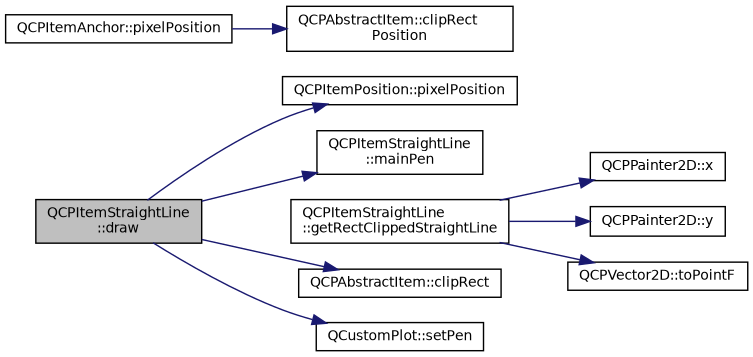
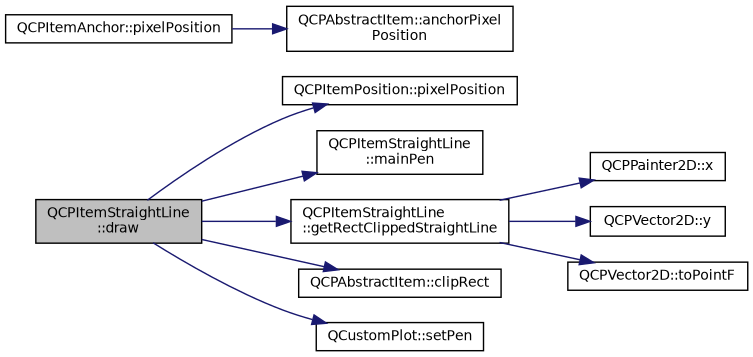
node "QCPAbstractItem::clipRect Position": label "QCPAbstractItem::clipRect Position" -> "QCPAbstractItem::anchorPixel Position"
edge "QCPItemStraightLine ::draw" -> "QCPItemStraightLine ::getRectClippedStraightLine": added
node "QCPPainter2D::y": label "QCPPainter2D::y" -> "QCPVector2D::y"
